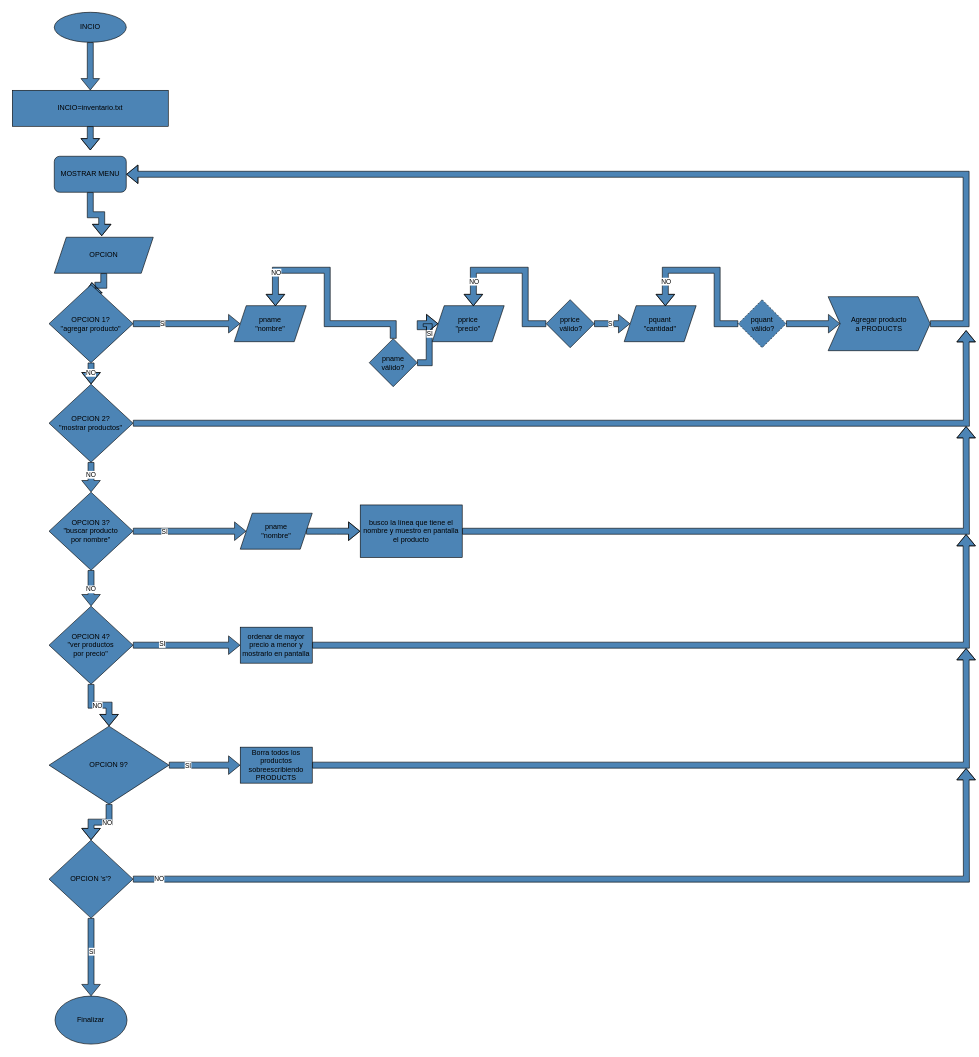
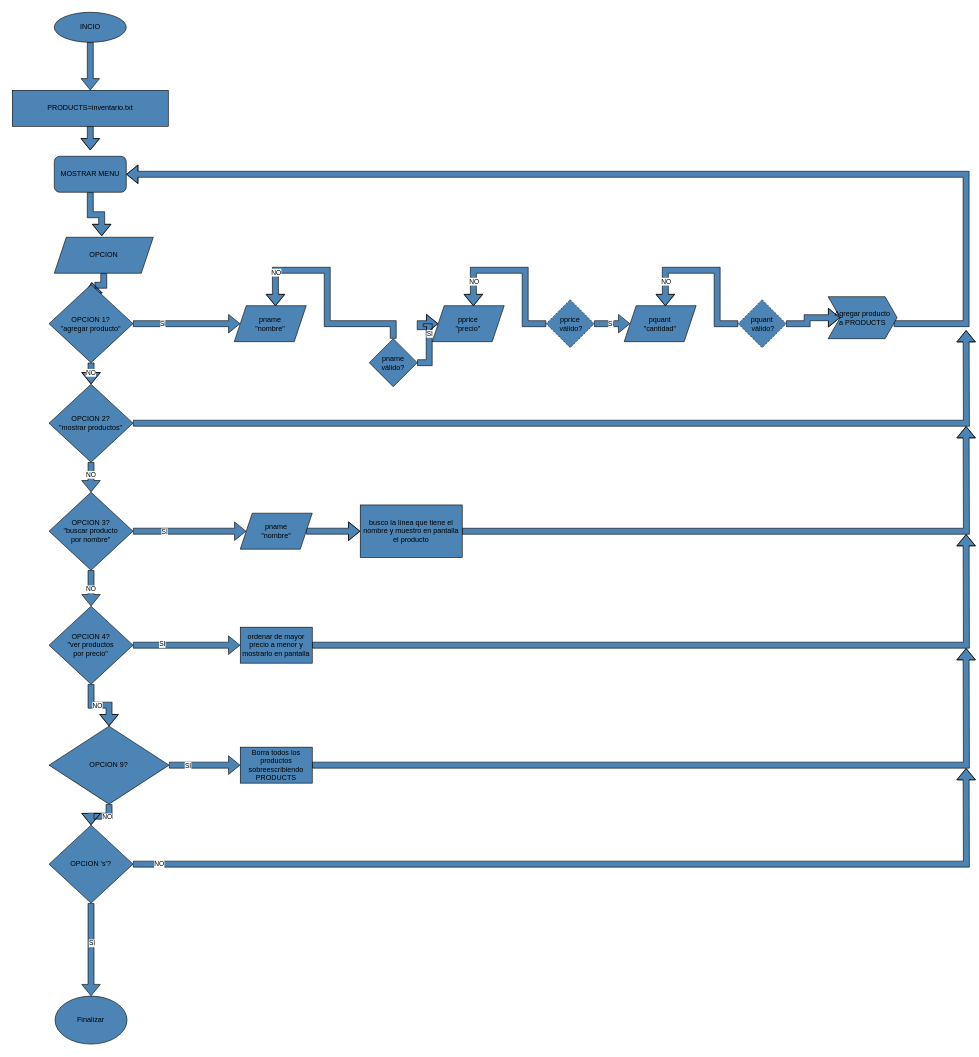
node "INCIO=inventario.txt": label "INCIO=inventario.txt" -> "PRODUCTS=inventario.txt"
node "pprice válido?": style solid -> dashed
node "Agregar producto a PRODUCTS": size 102x54 -> 69x42
node "OPCION 's'?": moved (91, 879) -> (91, 864)
